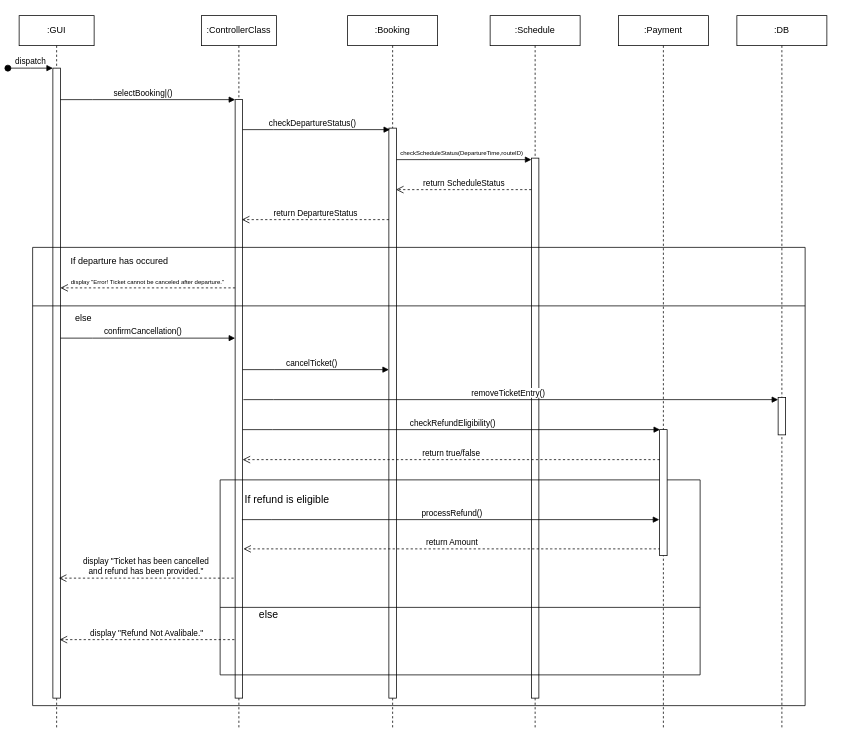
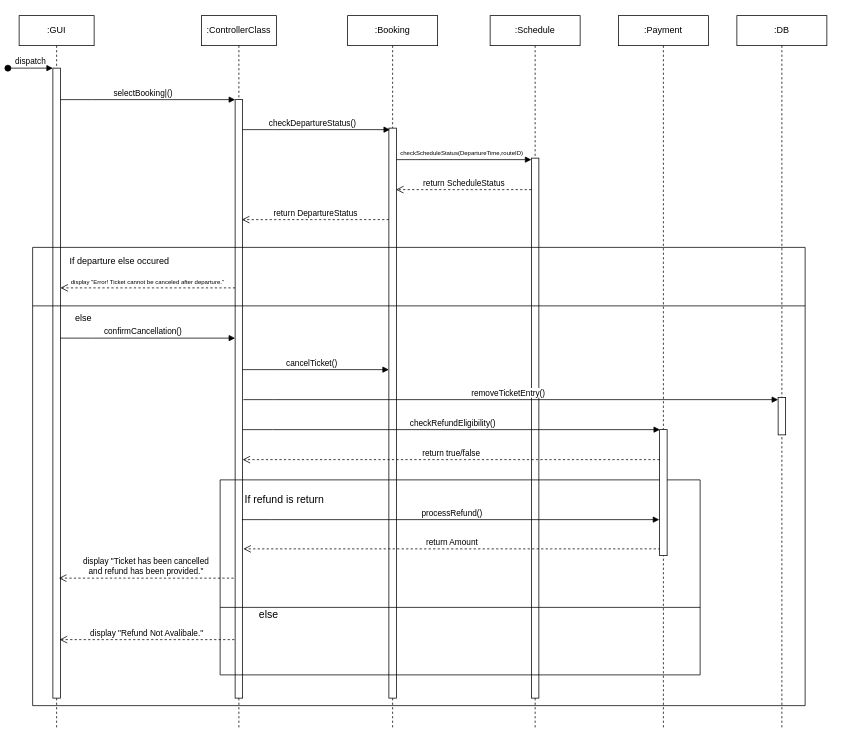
node "If departure has occured": label "If departure has occured" -> "If departure else occured"
node "If refund is eligible": label "If refund is eligible" -> "If refund is return"
